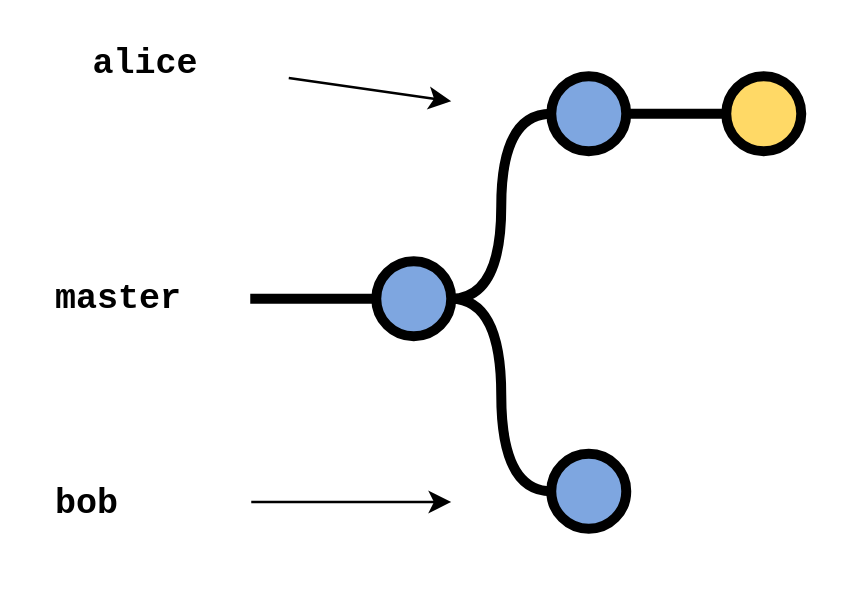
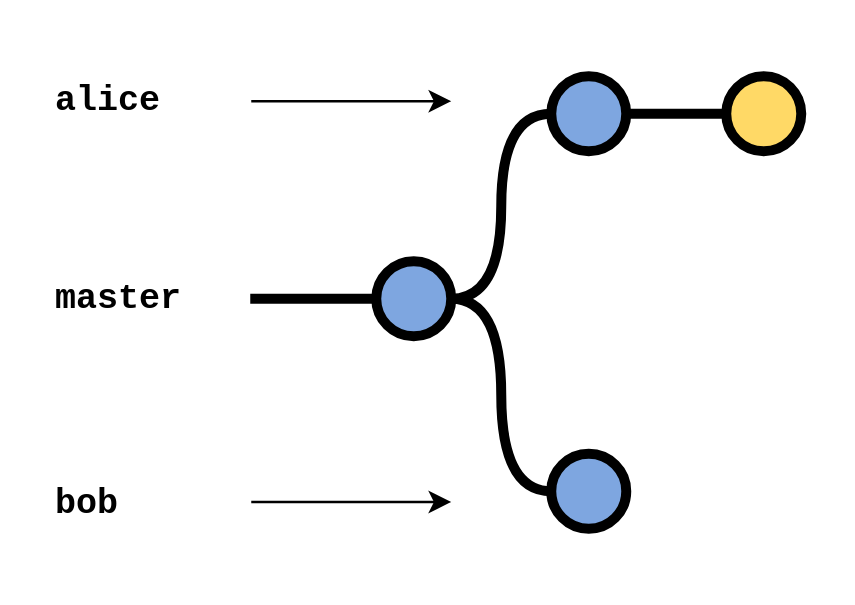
node "alice": moved (189, 64) -> (151, 101)
